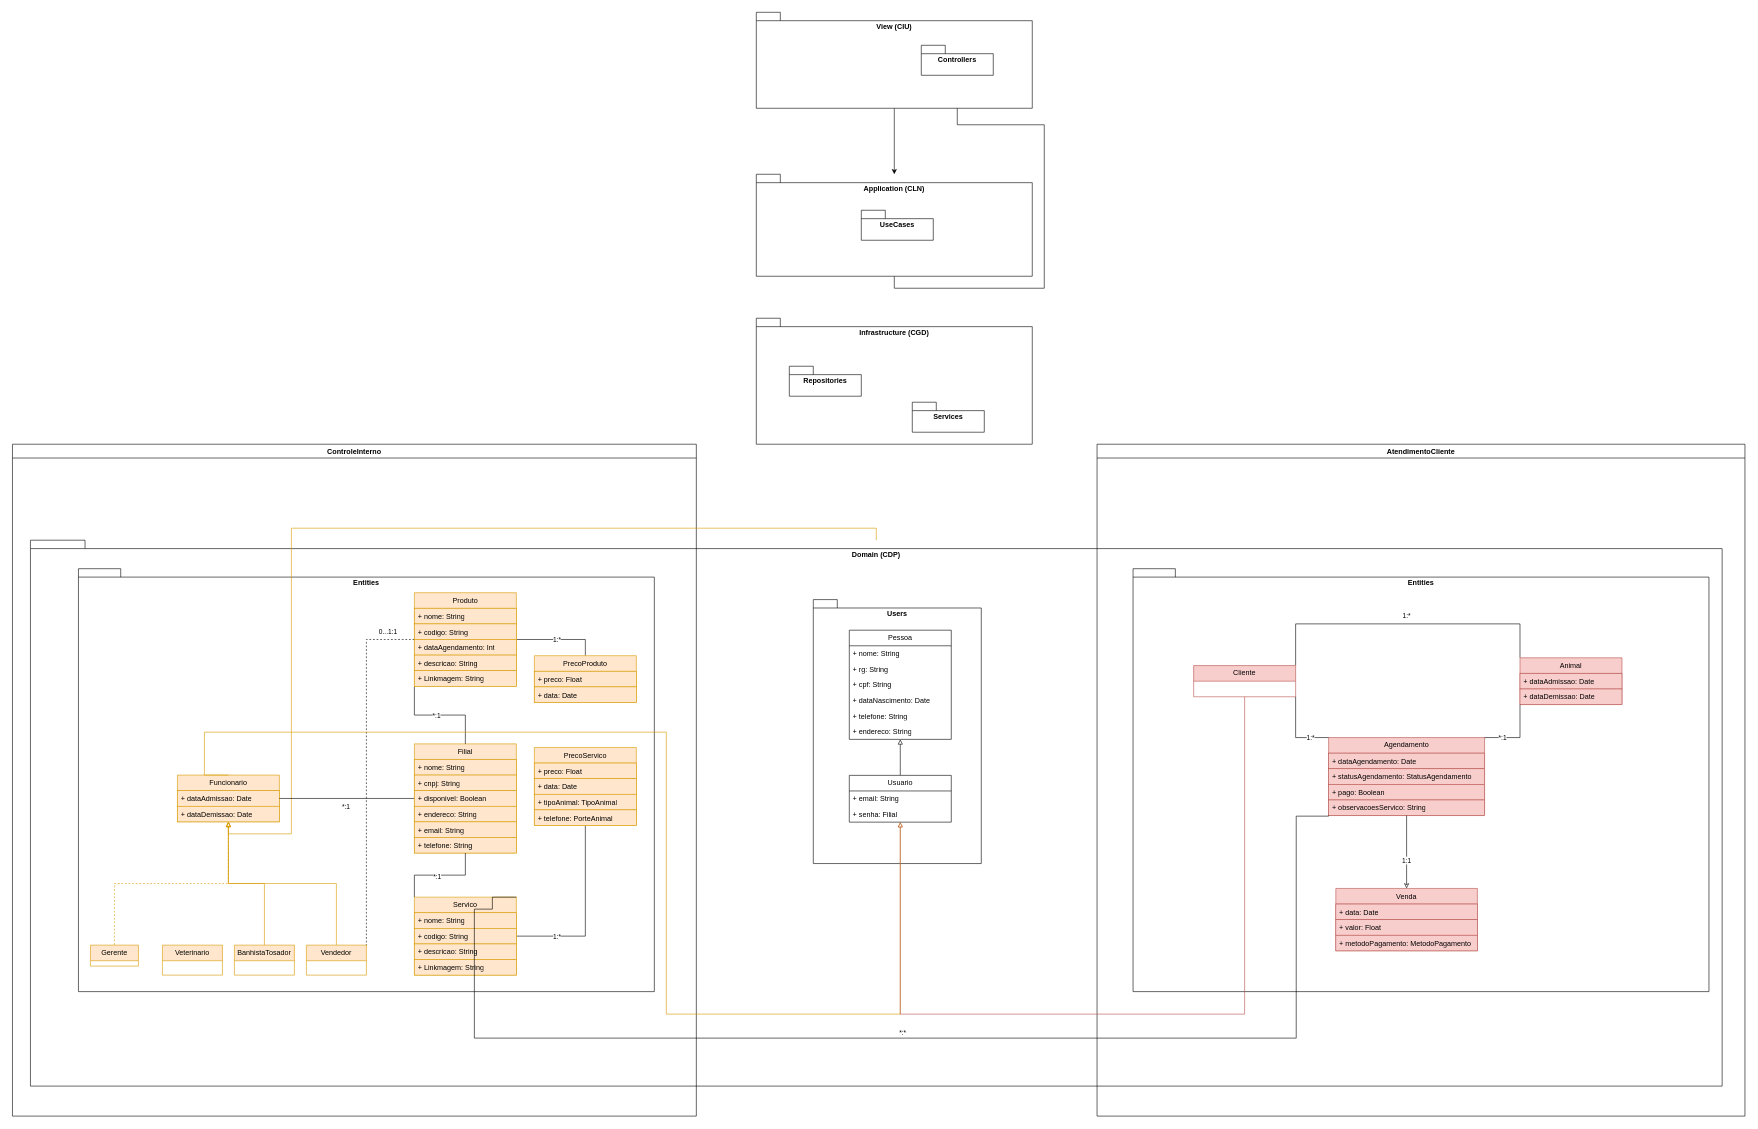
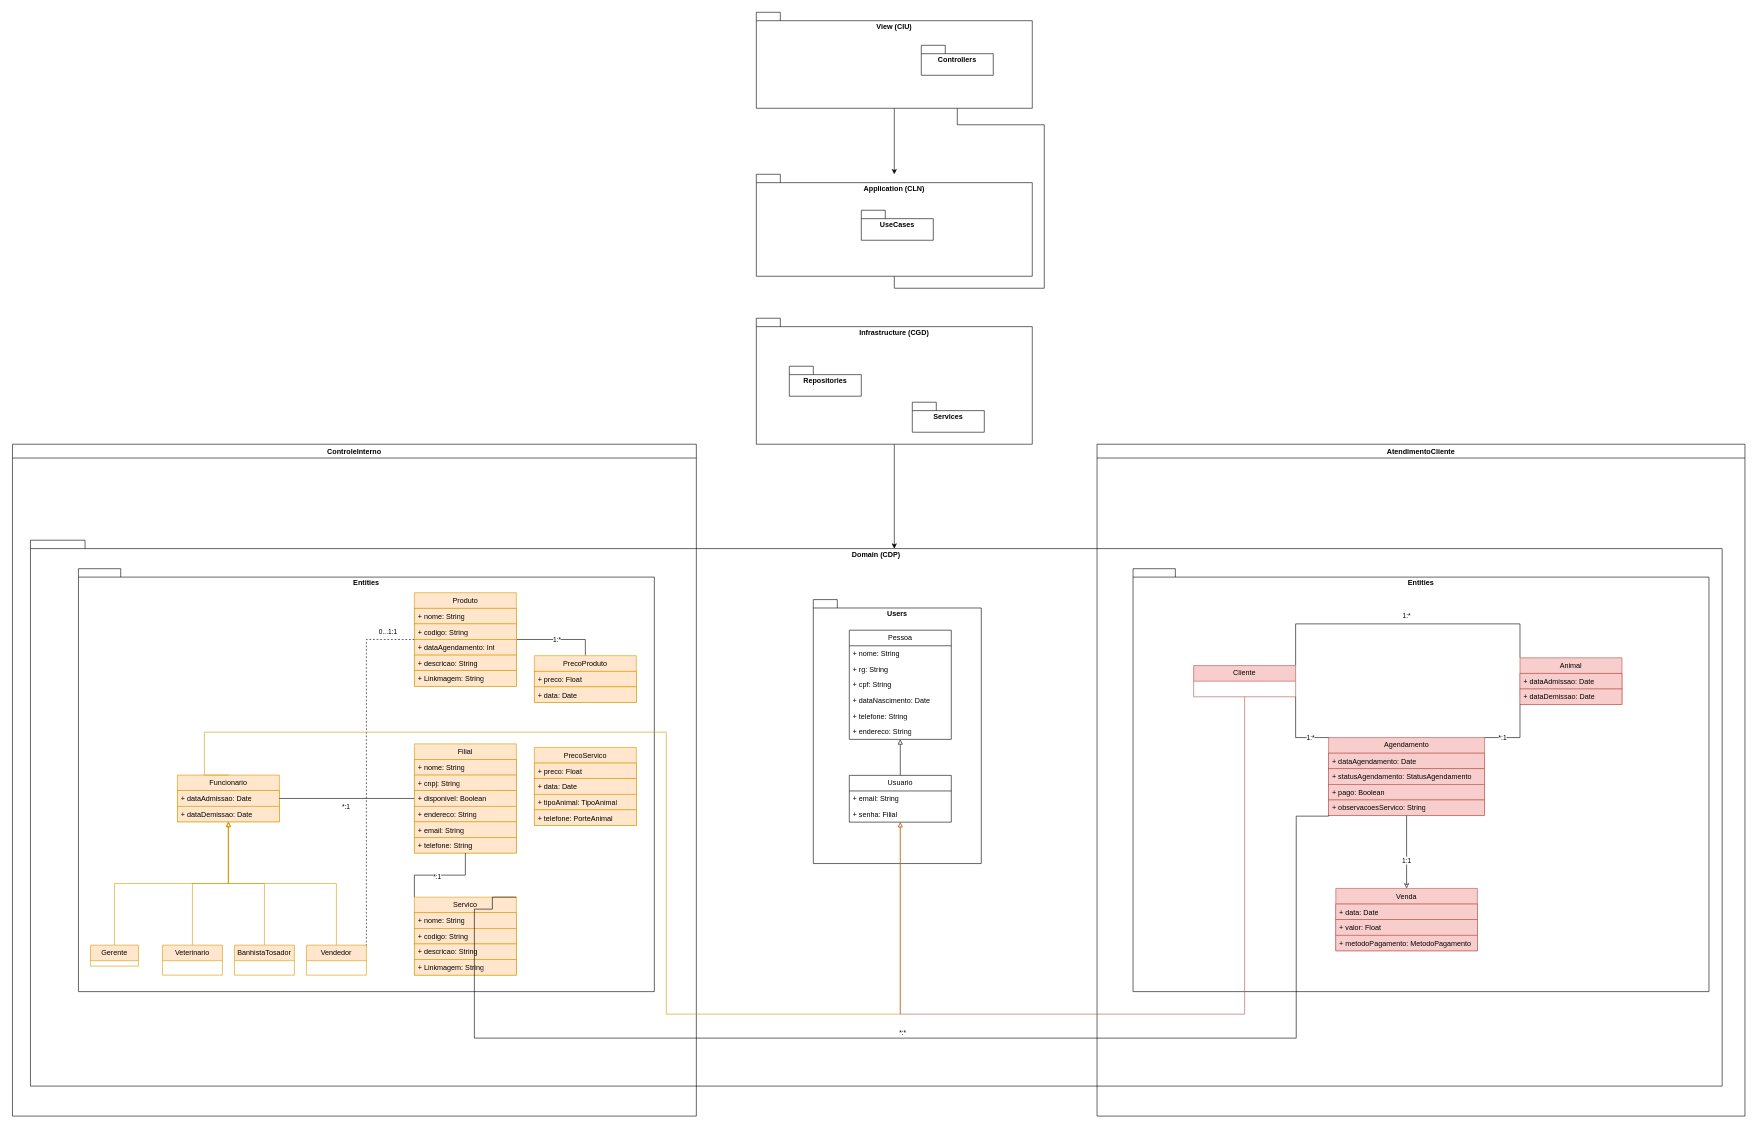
edge "Domain (CDP)" -> "Funcionario": now "Veterinario" -> "Funcionario"
edge "Infrastructure (CGD)" -> "Domain (CDP)": added
edge "Produto" -- "Filial": removed, label "*:1"
edge "Gerente" -> "Funcionario": style dashed -> solid
edge "PrecoServico" -- "Servico": removed, label "1:*"
